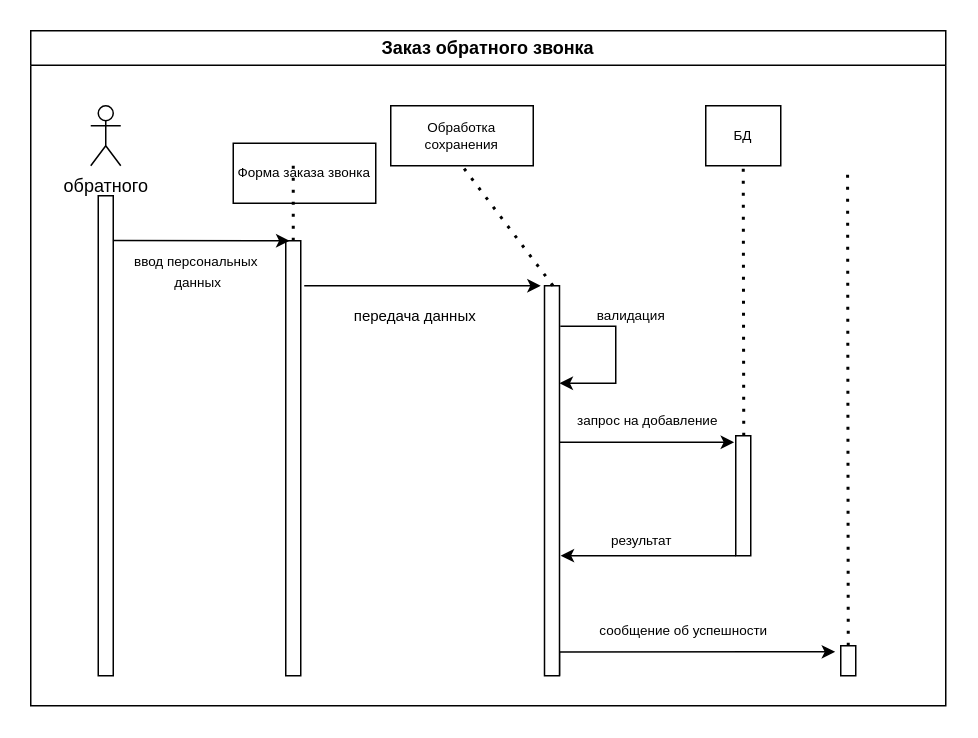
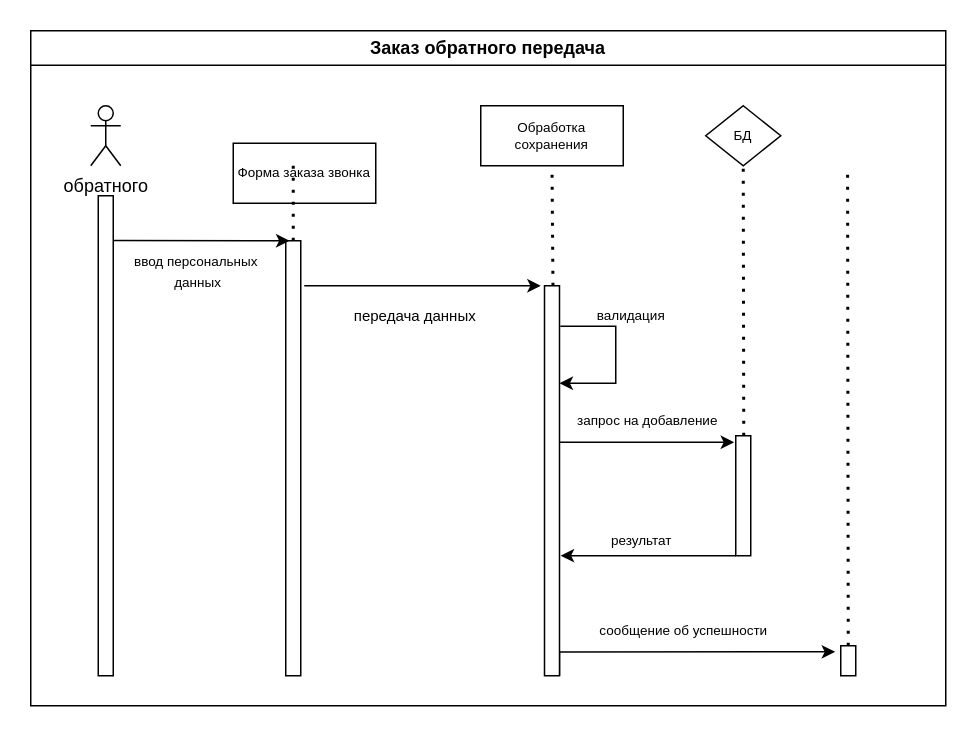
node "Заказ обратного звонка": label "Заказ обратного звонка" -> "Заказ обратного передача"
node "Обработка сохранения": moved (462, 136) -> (552, 136)
node "БД": shape rectangle -> diamond
